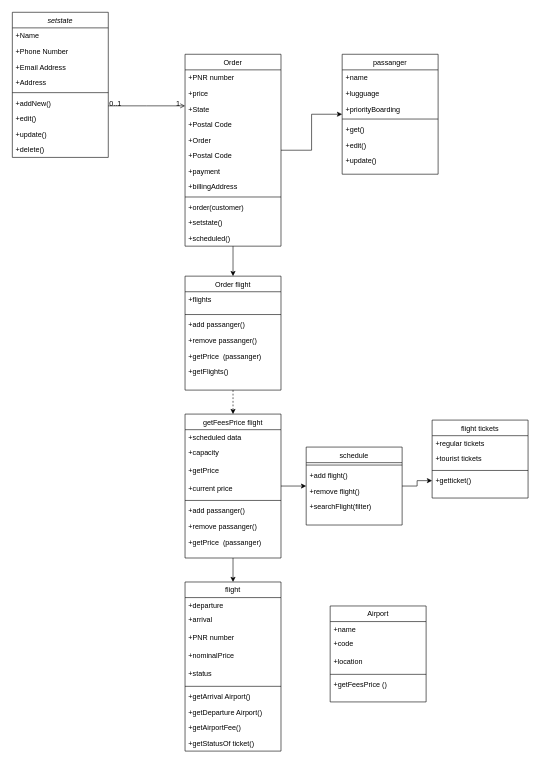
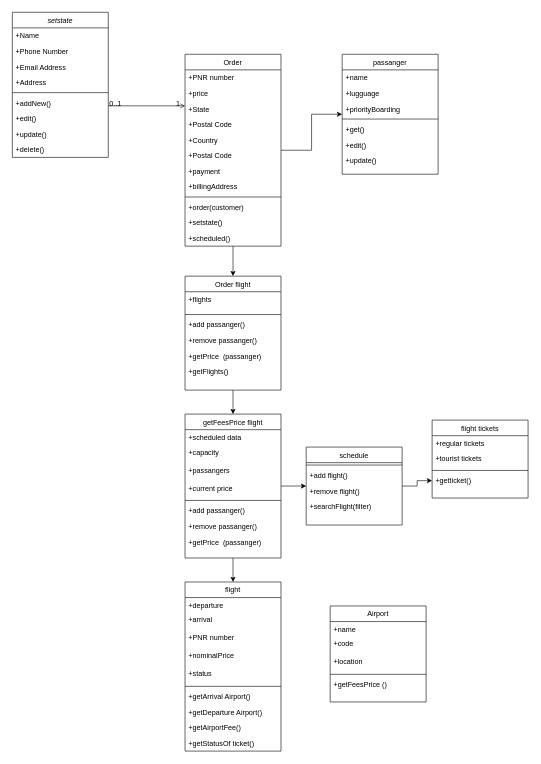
node "+Order": label "+Order" -> "+Country"
edge "Order flight" -> "getFeesPrice flight": style dashed -> solid
node "+getPrice": label "+getPrice" -> "+passangers"
